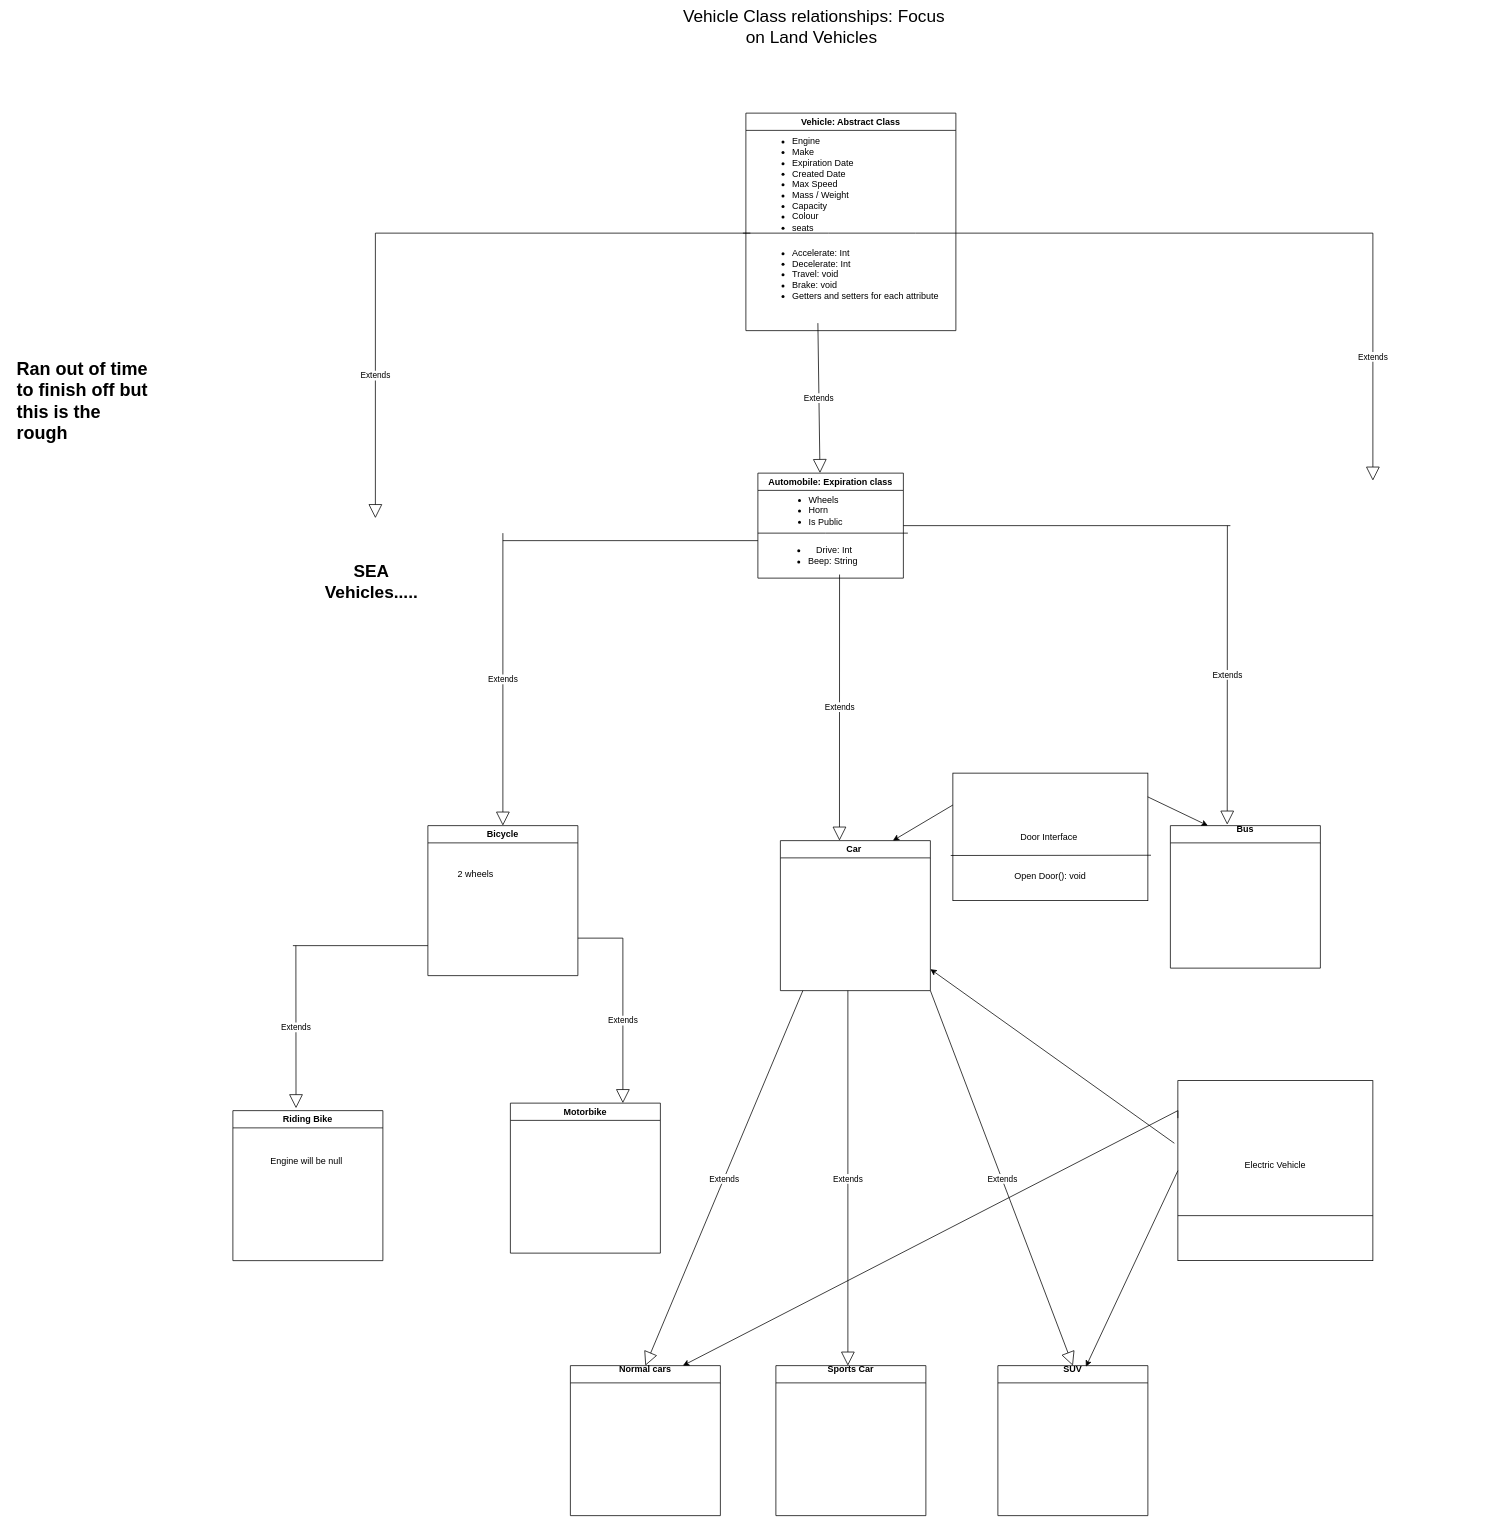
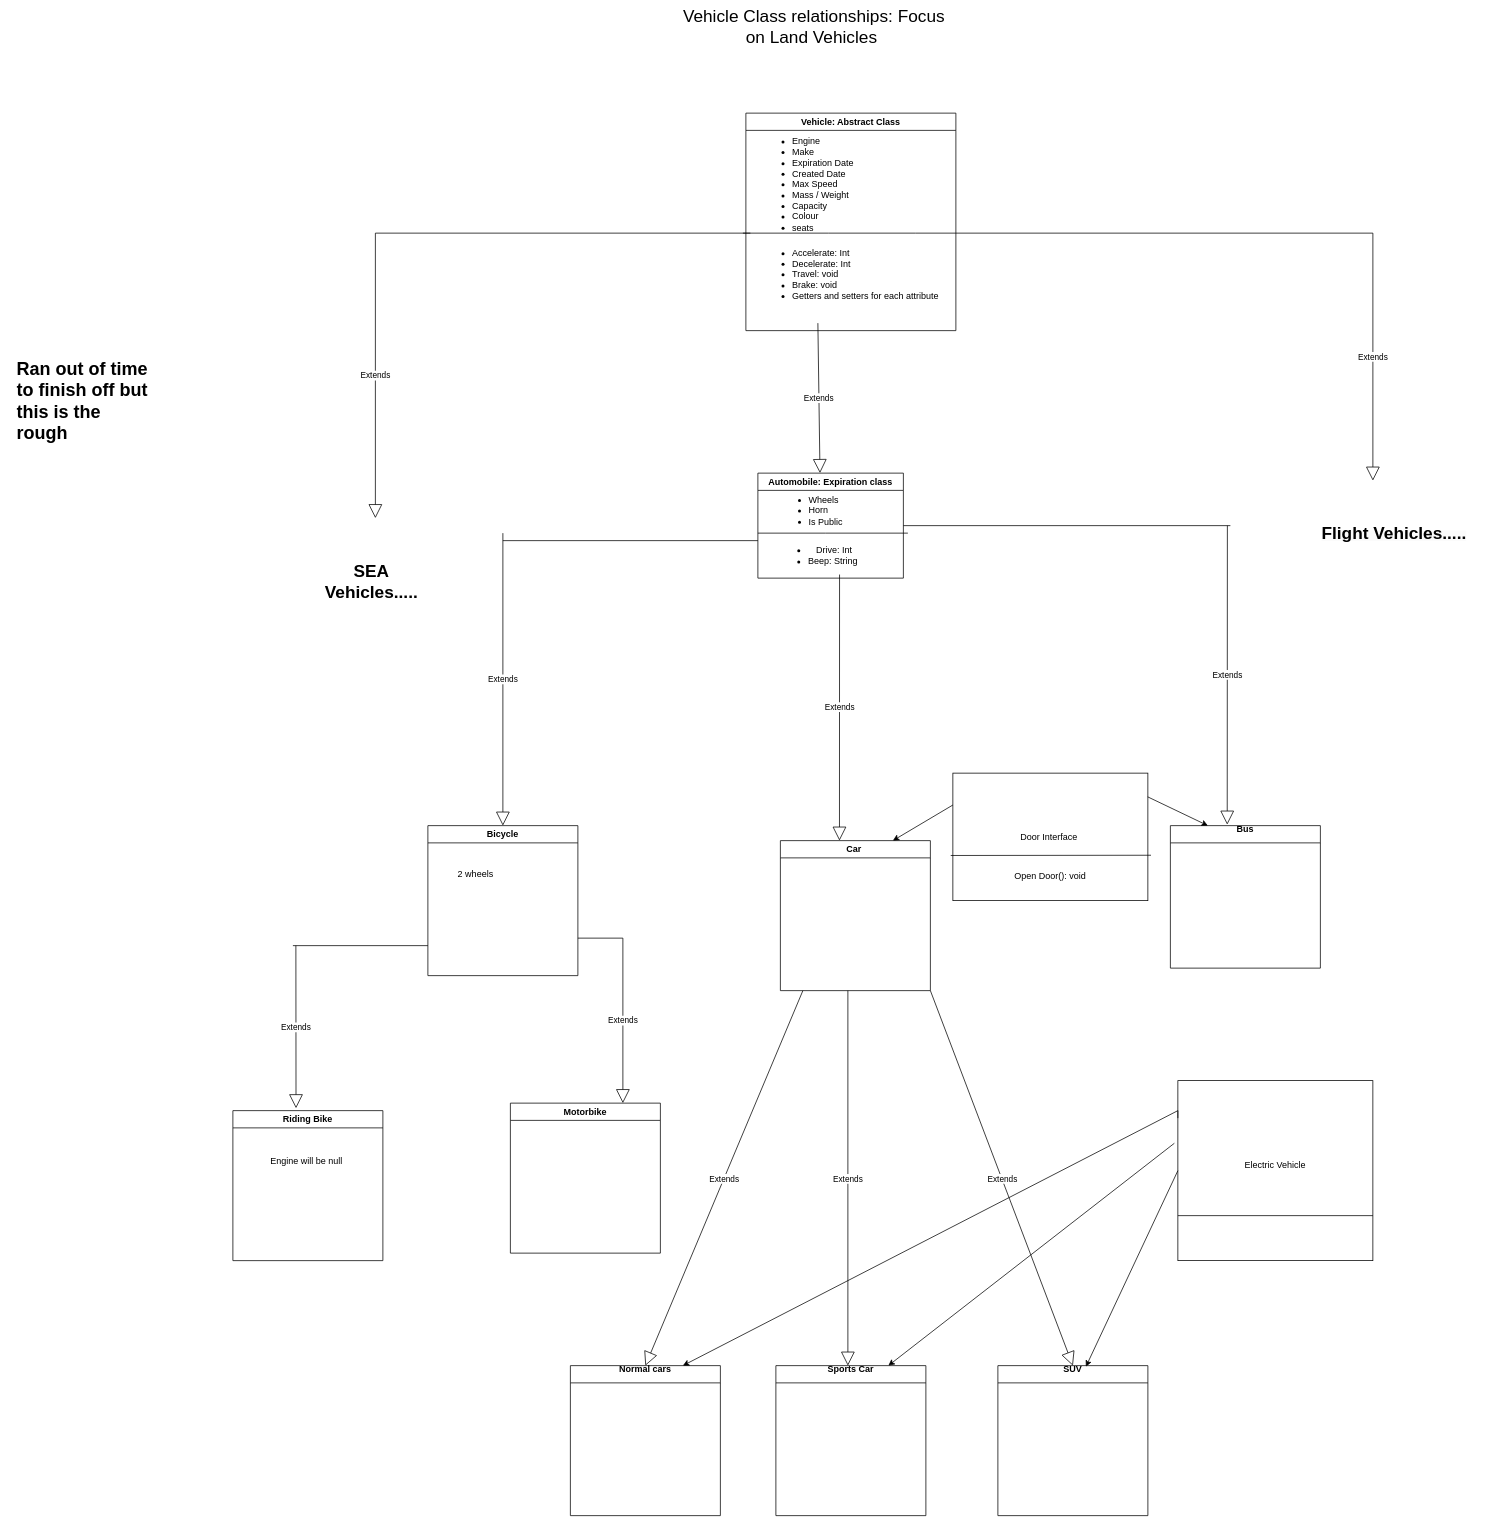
node "Flight Vehicles.....": added
edge "Electric Vehicle" -> "Car": now "Electric Vehicle" -> "Sports Car"
